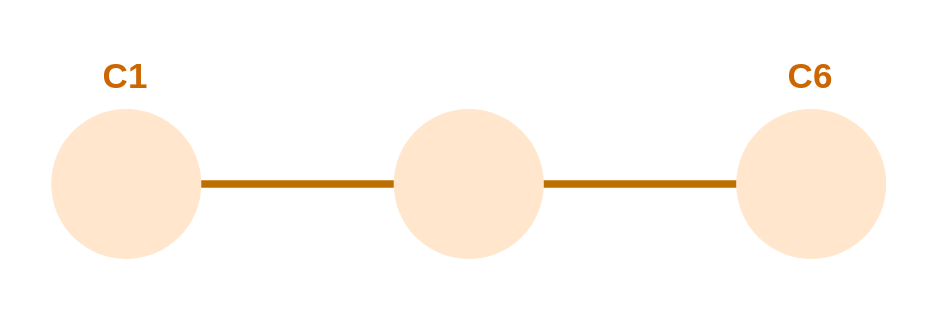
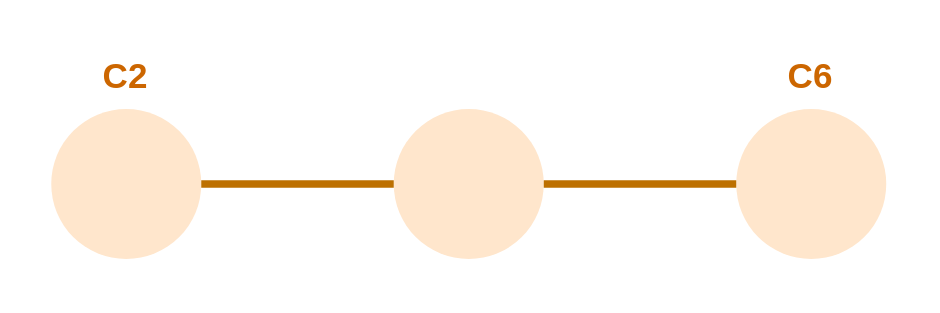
node "C1": label "C1" -> "C2"
